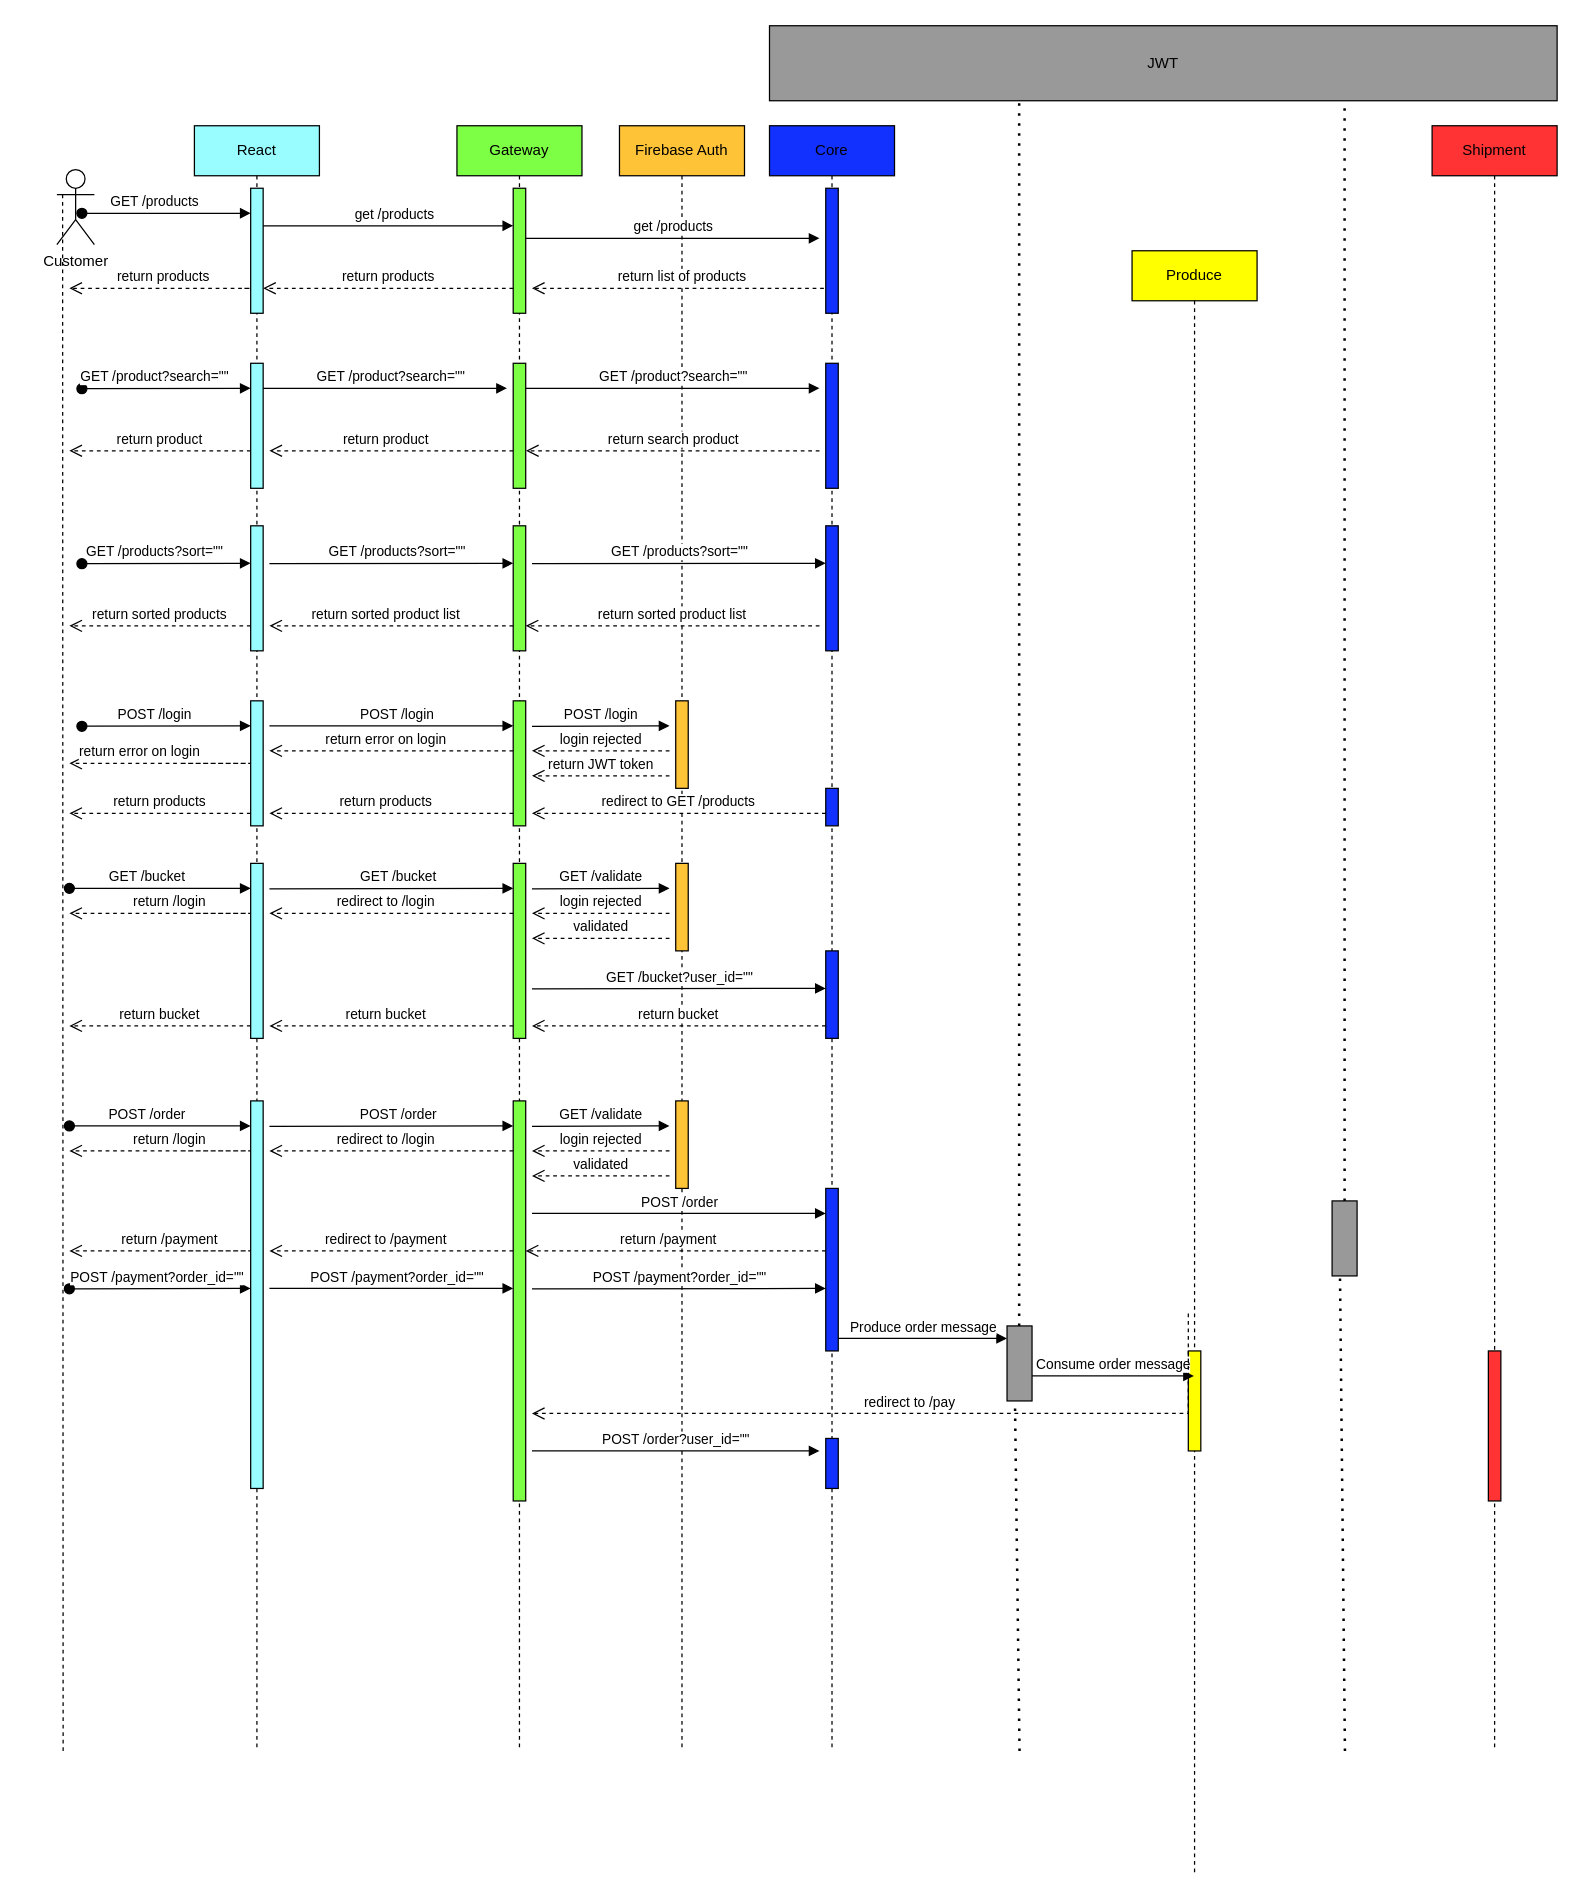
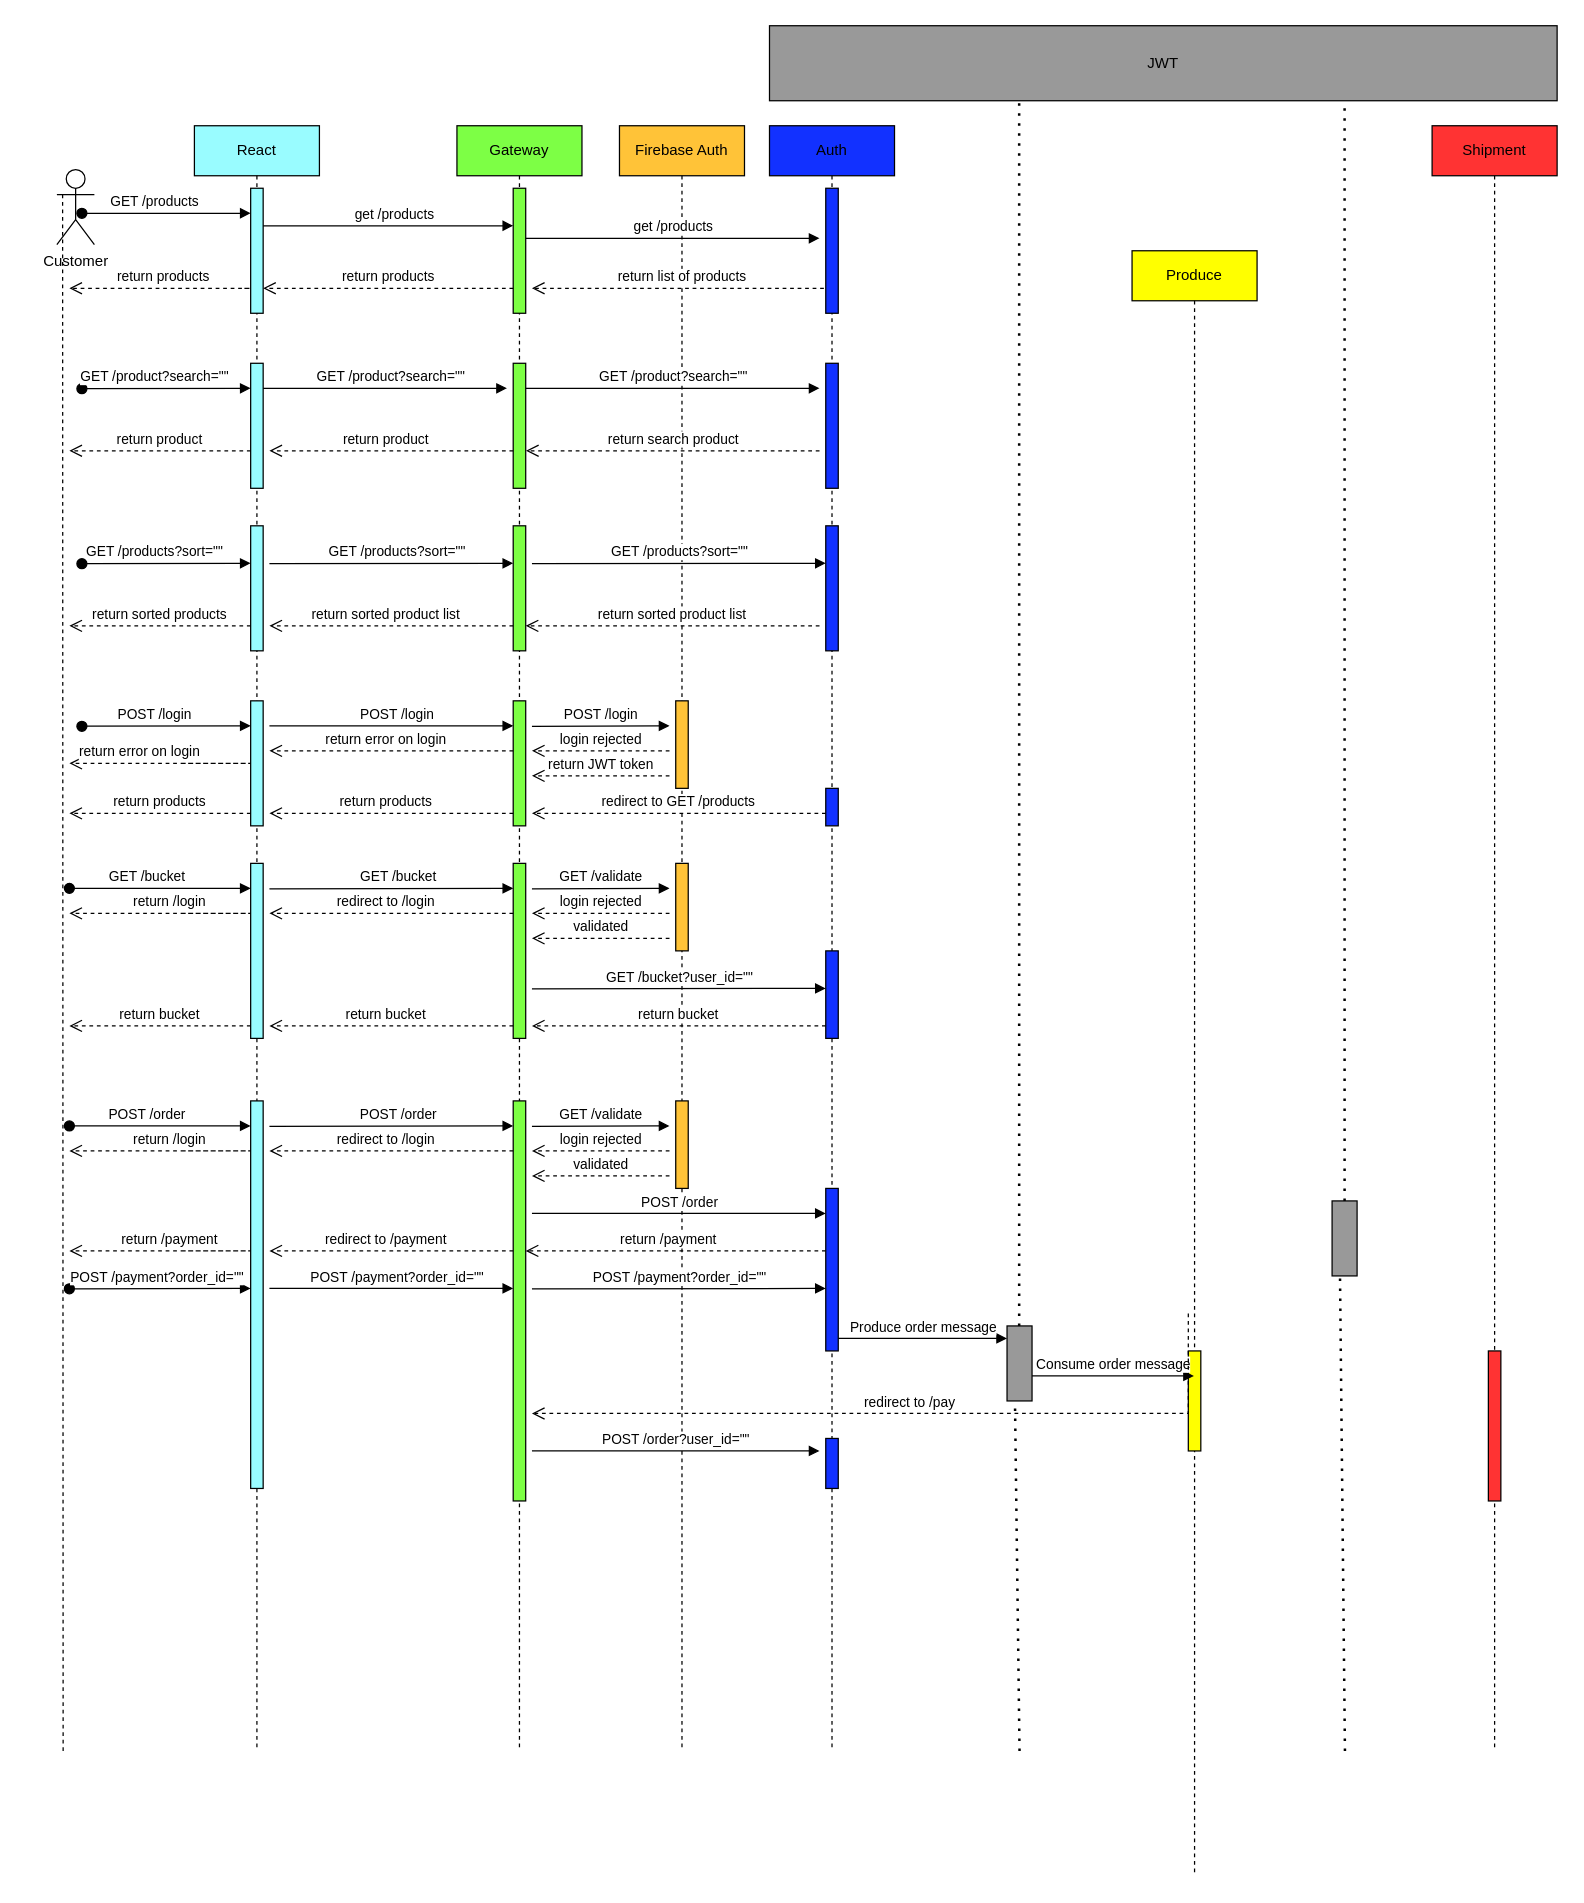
node "Core": label "Core" -> "Auth"
